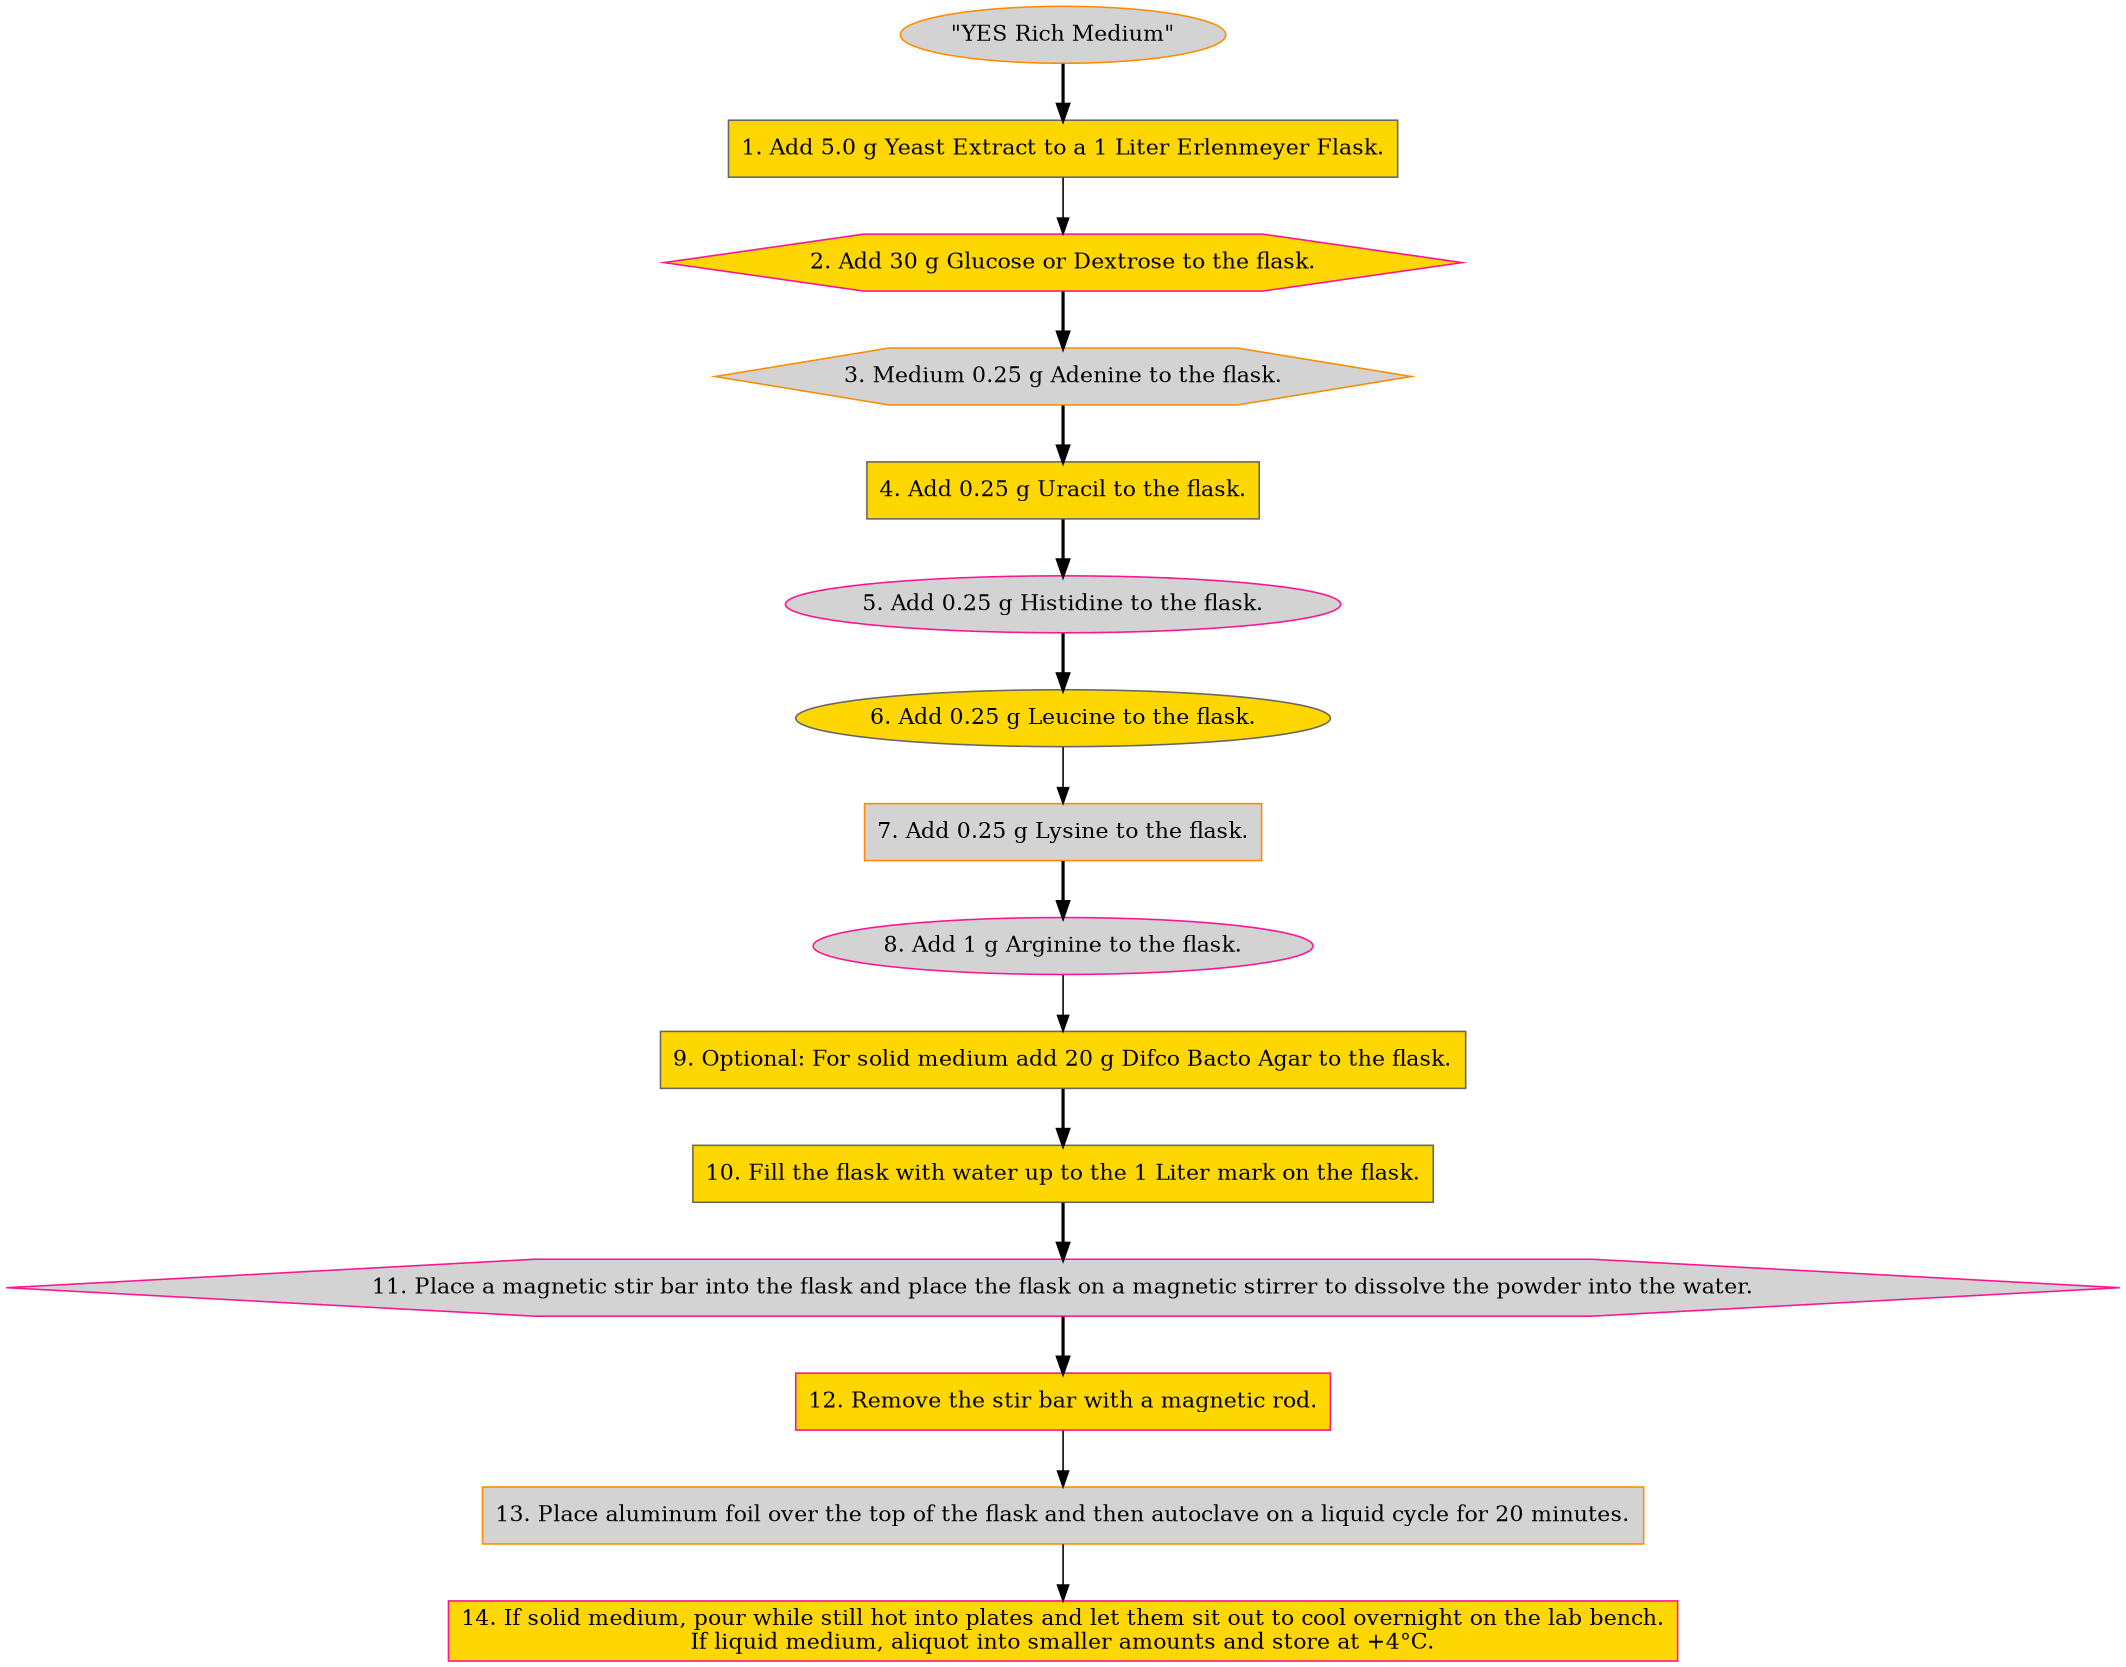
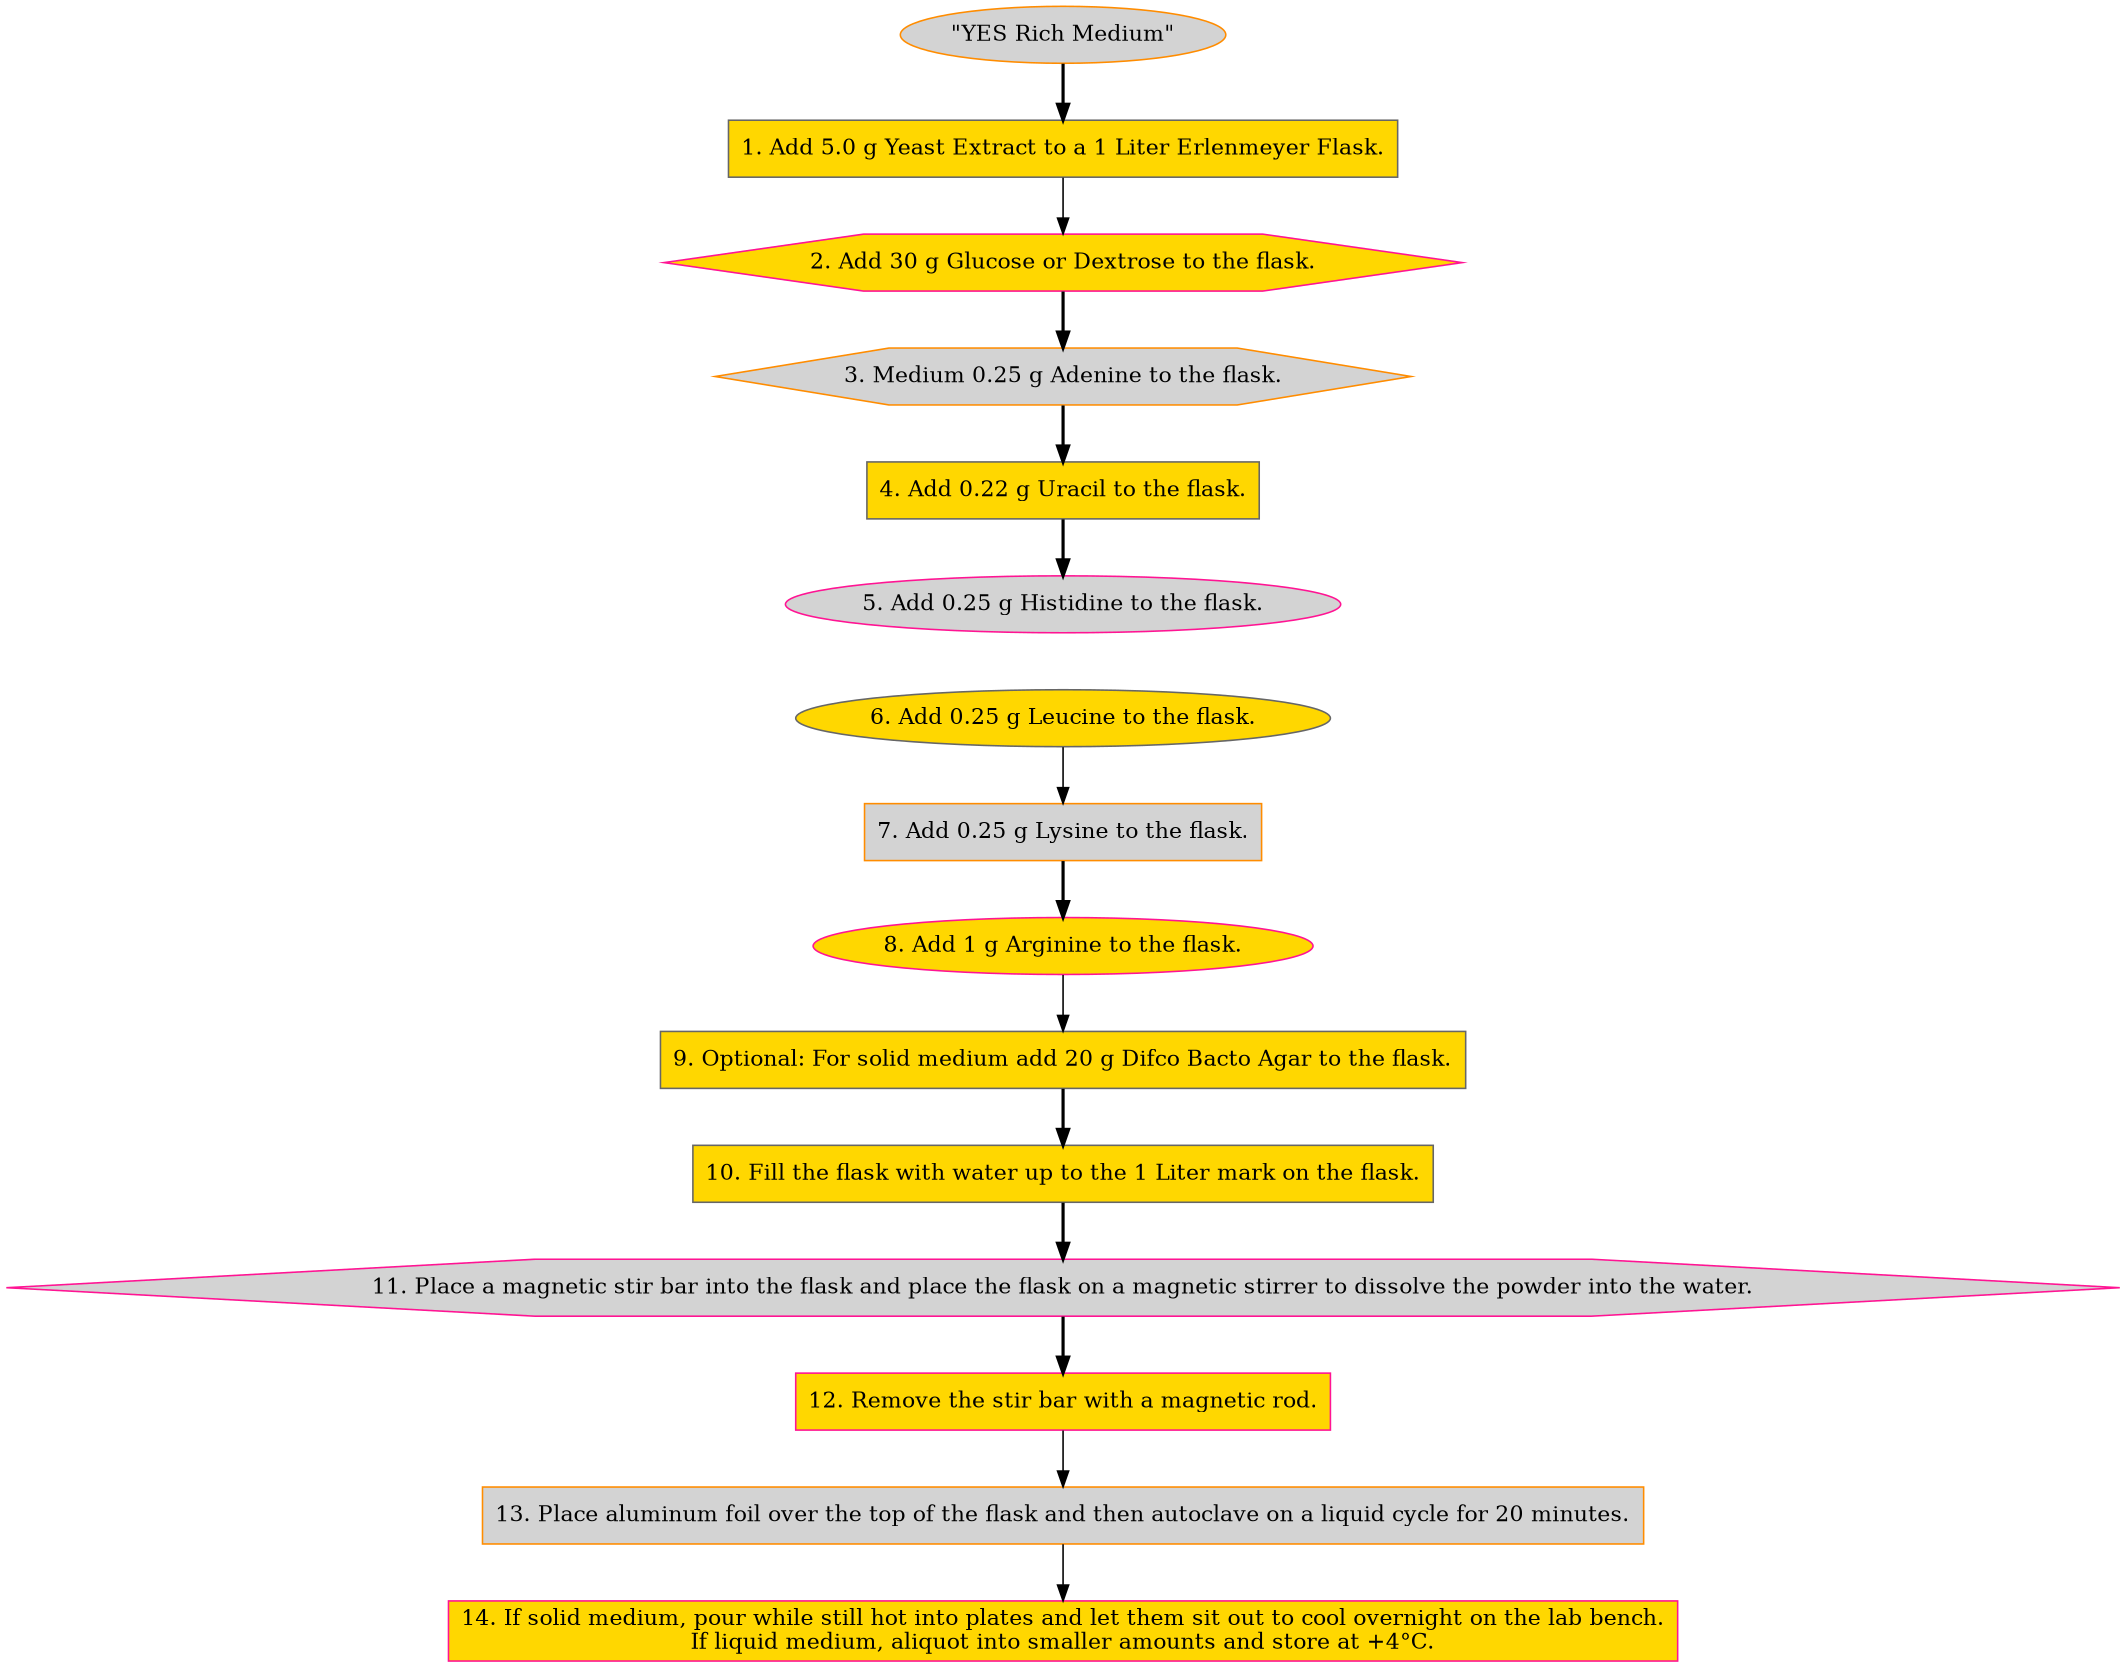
node "4. Add 0.25 g Uracil to the flask.": label "4. Add 0.25 g Uracil to the flask." -> "4. Add 0.22 g Uracil to the flask."
edge "5. Add 0.25 g Histidine to the flask." -> "6. Add 0.25 g Leucine to the flask.": removed
node "8. Add 1 g Arginine to the flask.": fillcolor lightgrey -> gold
